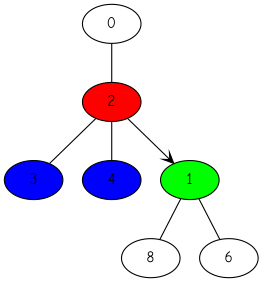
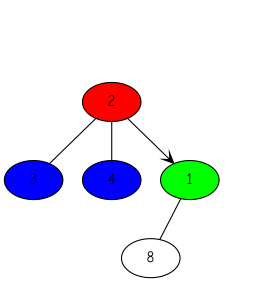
node "0": removed
node "6": removed
